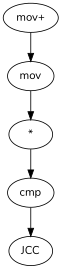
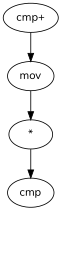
node "mov+": label "mov+" -> "cmp+"
node "JCC": removed
